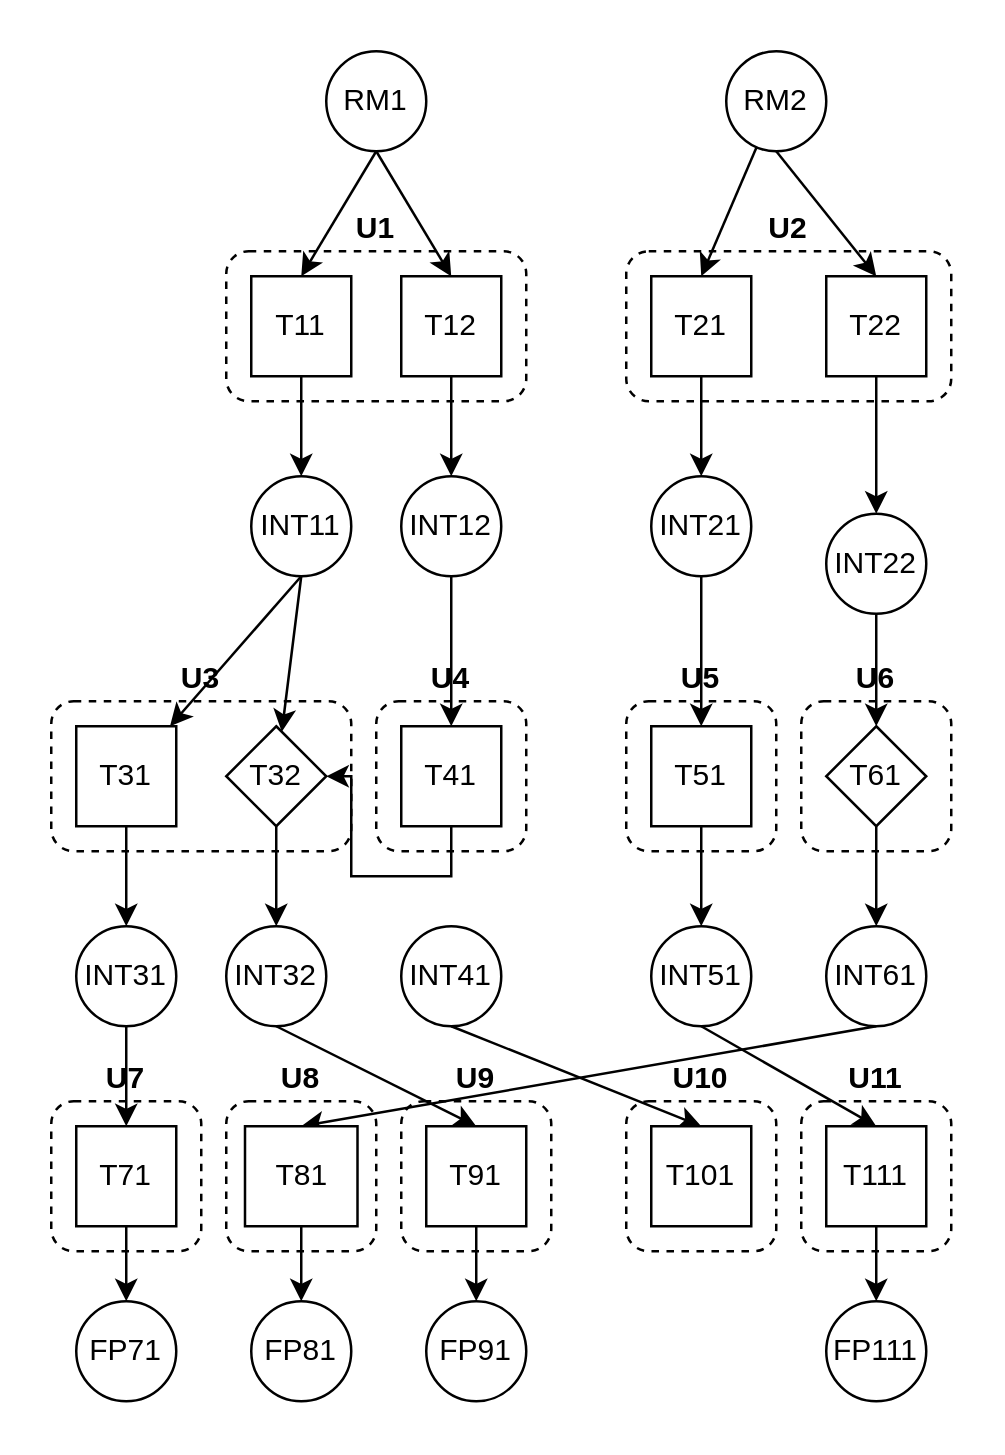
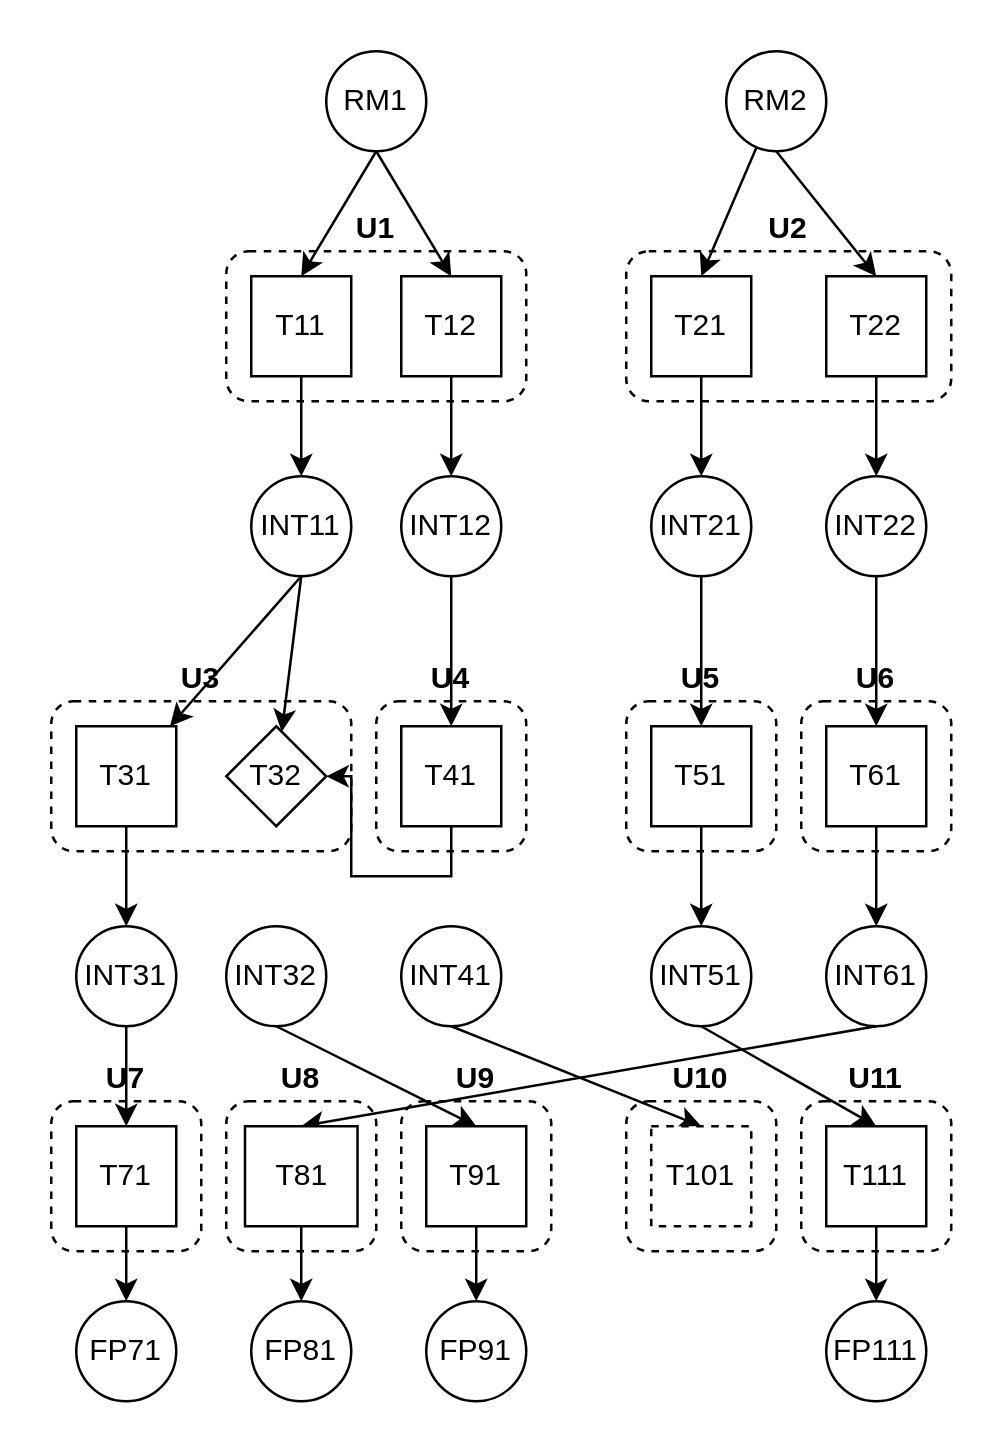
node "INT22": moved (876, 564) -> (876, 526)
node "T61": shape diamond -> rectangle
edge "T32" -> "INT32": removed
node "T101": style solid -> dashed
